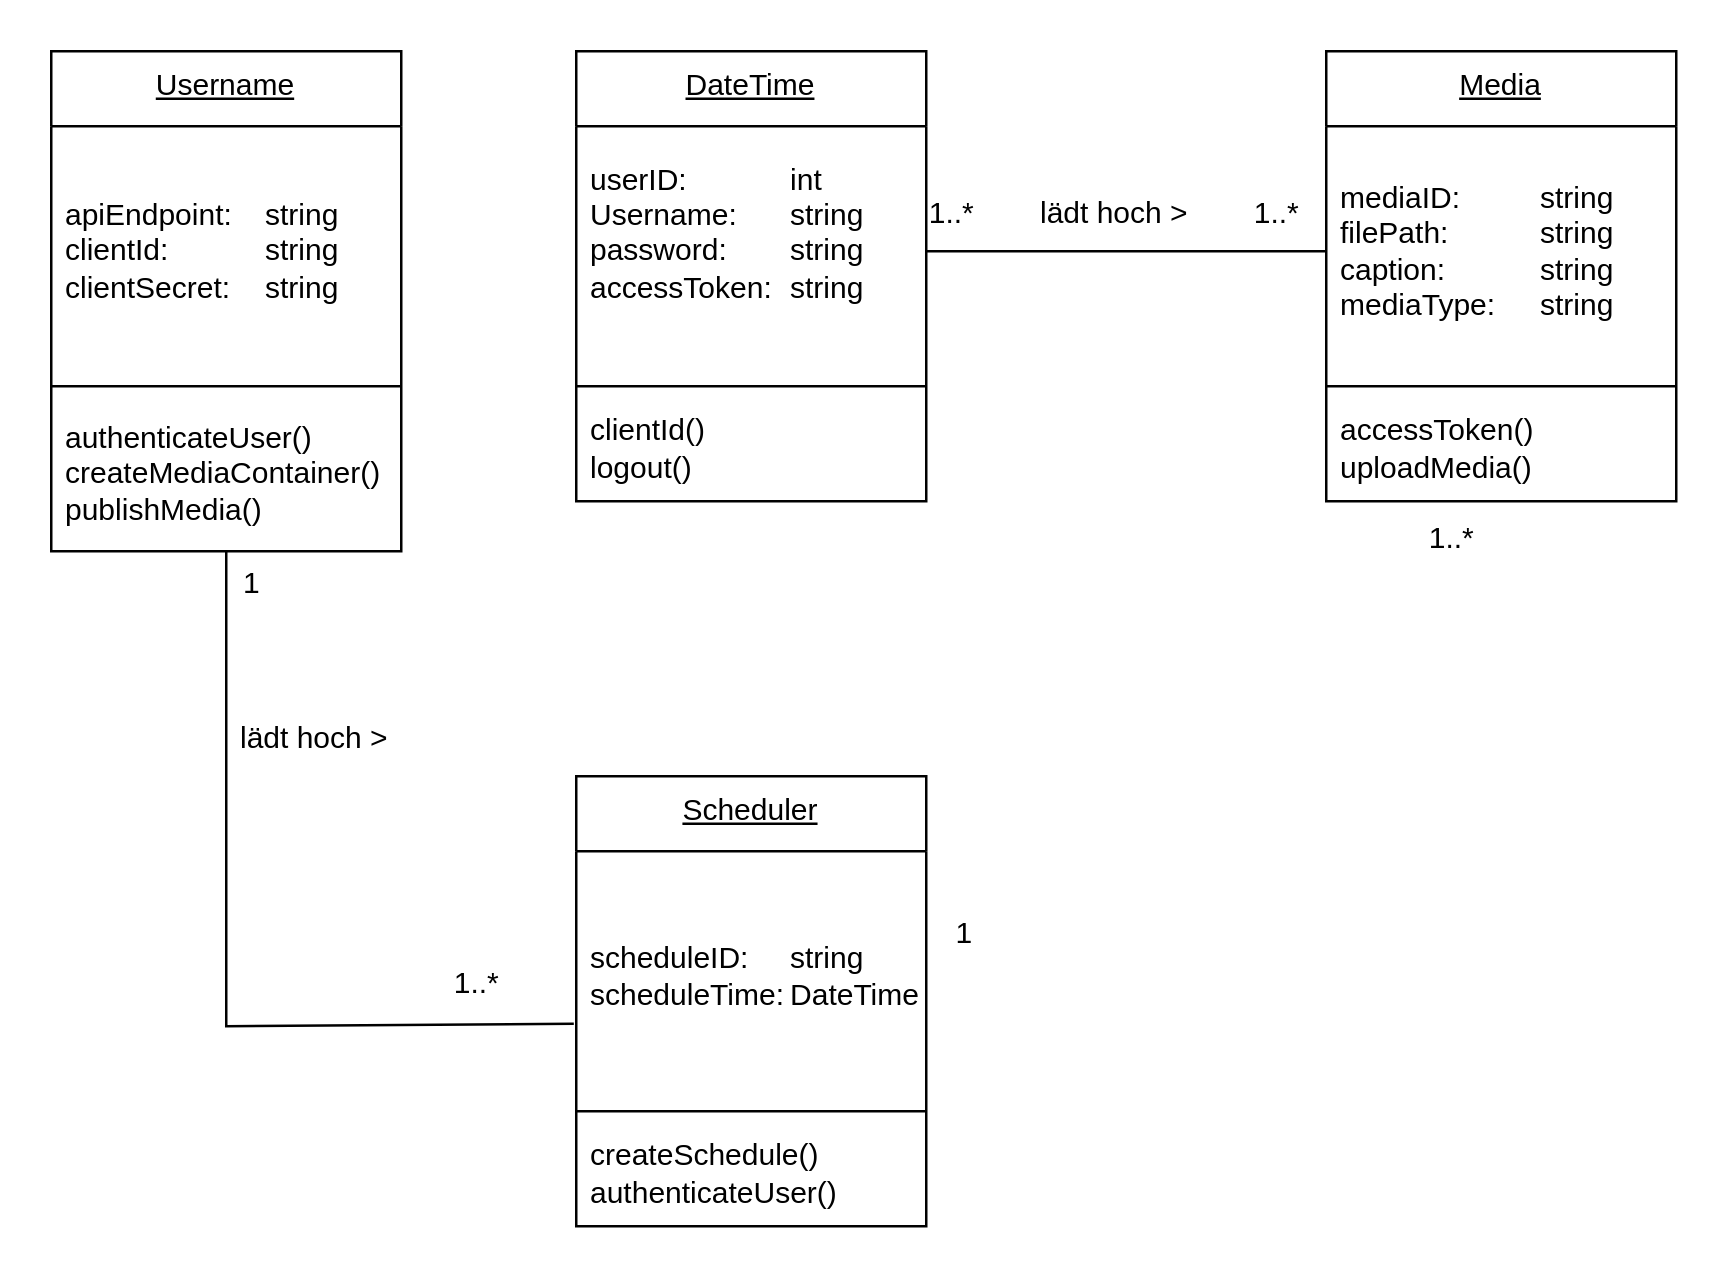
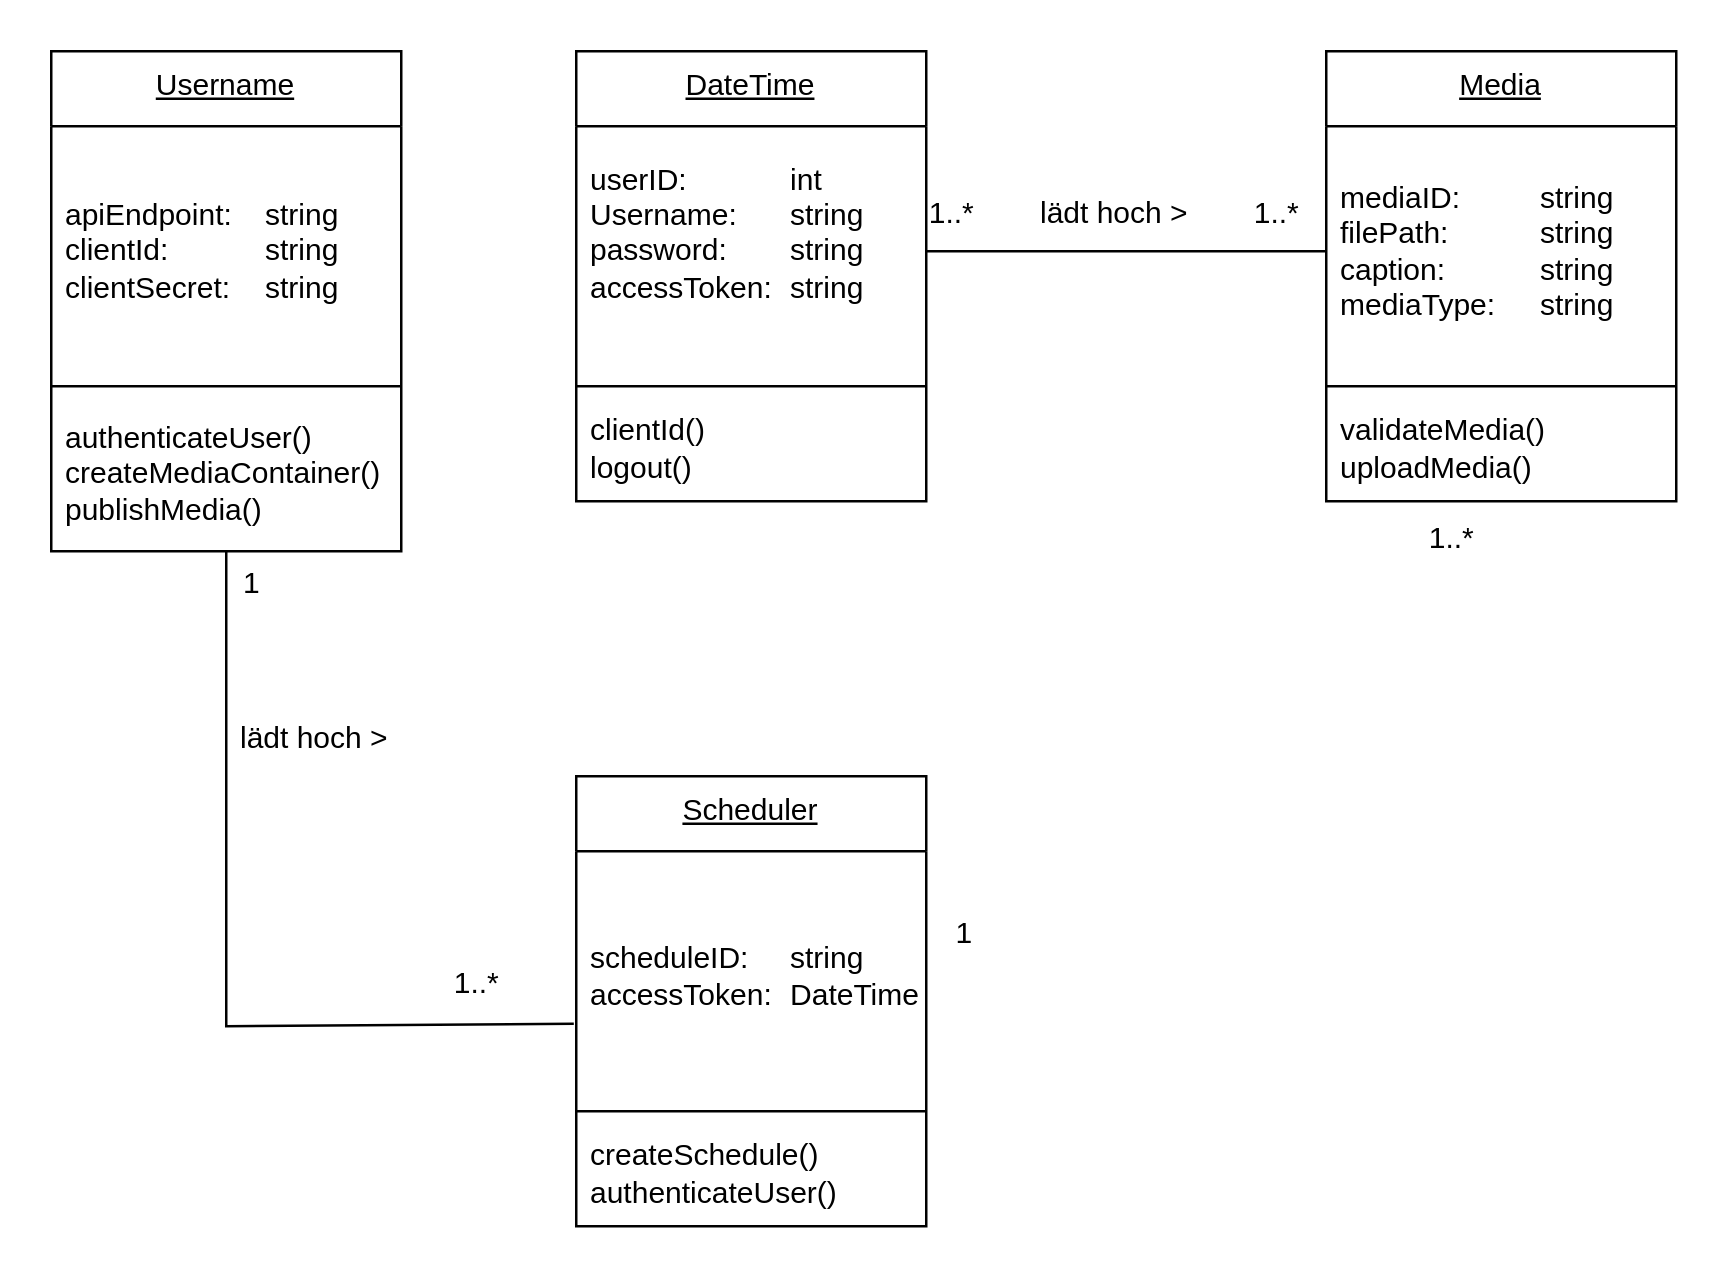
node "accessToken() uploadMedia()": label "accessToken() uploadMedia()" -> "validateMedia() uploadMedia()"
node "scheduleID: string scheduleTime: DateTime": label "scheduleID: string scheduleTime: DateTime" -> "scheduleID: string accessToken: DateTime"
